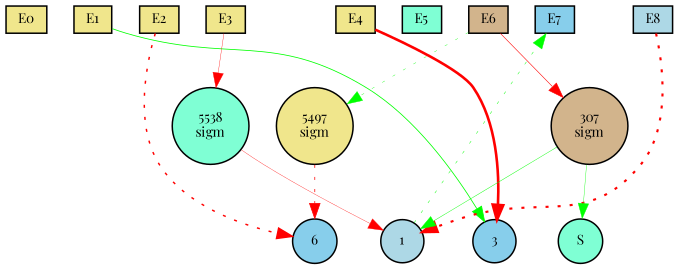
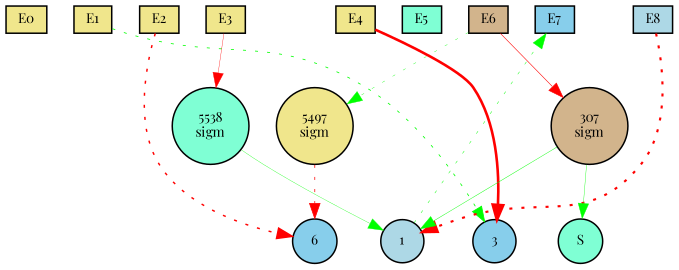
edge "E1" -> "3": style solid -> dotted
edge "5538 sigm" -> "1": color red -> green
